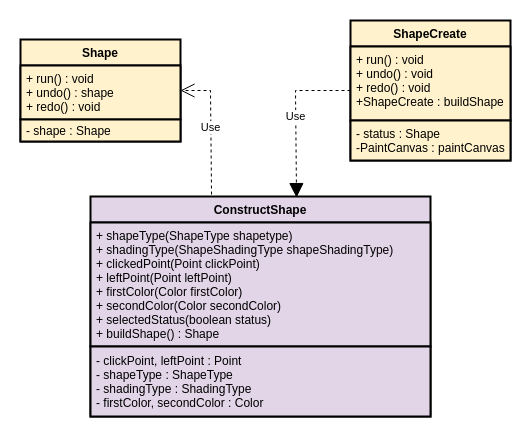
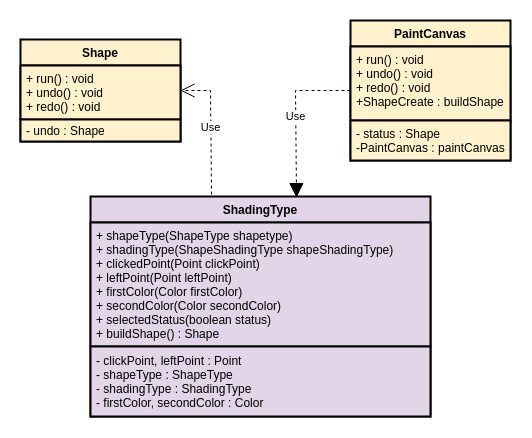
node "ShapeCreate": label "ShapeCreate" -> "PaintCanvas"
node "+ run() : void + undo() : shape + redo() : void": label "+ run() : void + undo() : shape + redo() : void" -> "+ run() : void + undo() : void + redo() : void"
node "- shape : Shape": label "- shape : Shape" -> "- undo : Shape"
node "ConstructShape": label "ConstructShape" -> "ShadingType"
